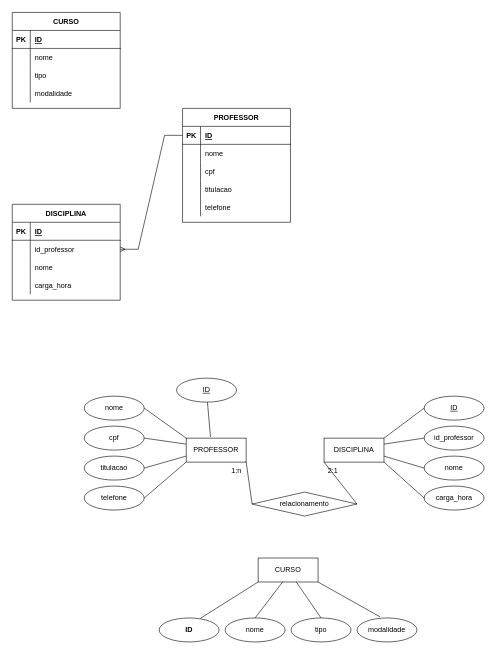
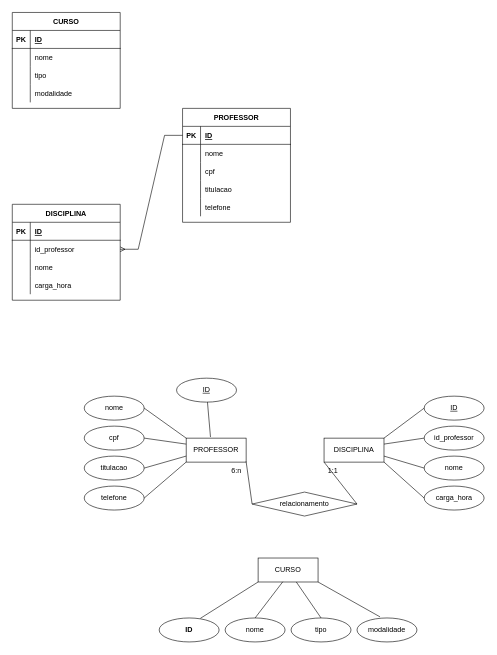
node "1:n": label "1:n" -> "6:n"
node "2:1": label "2:1" -> "1:1"
